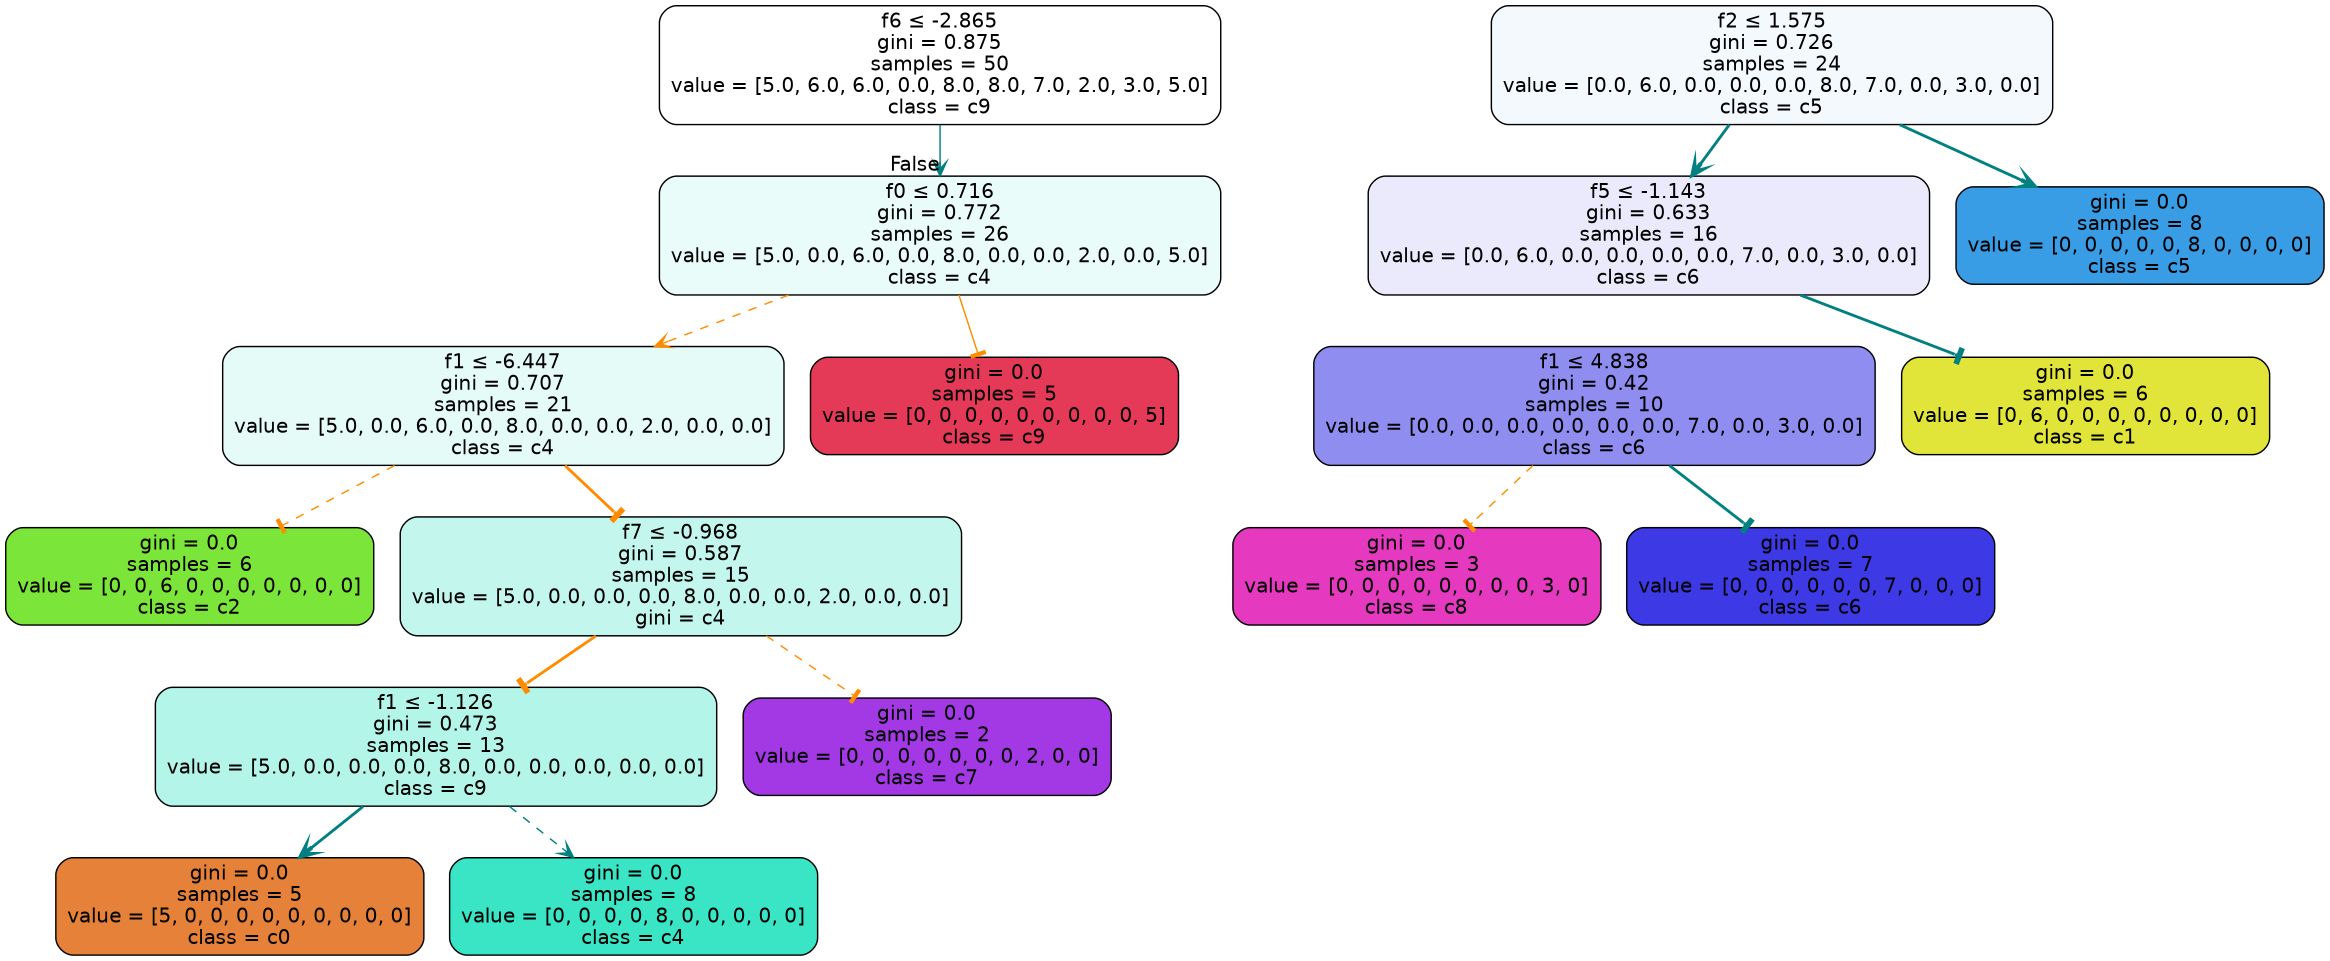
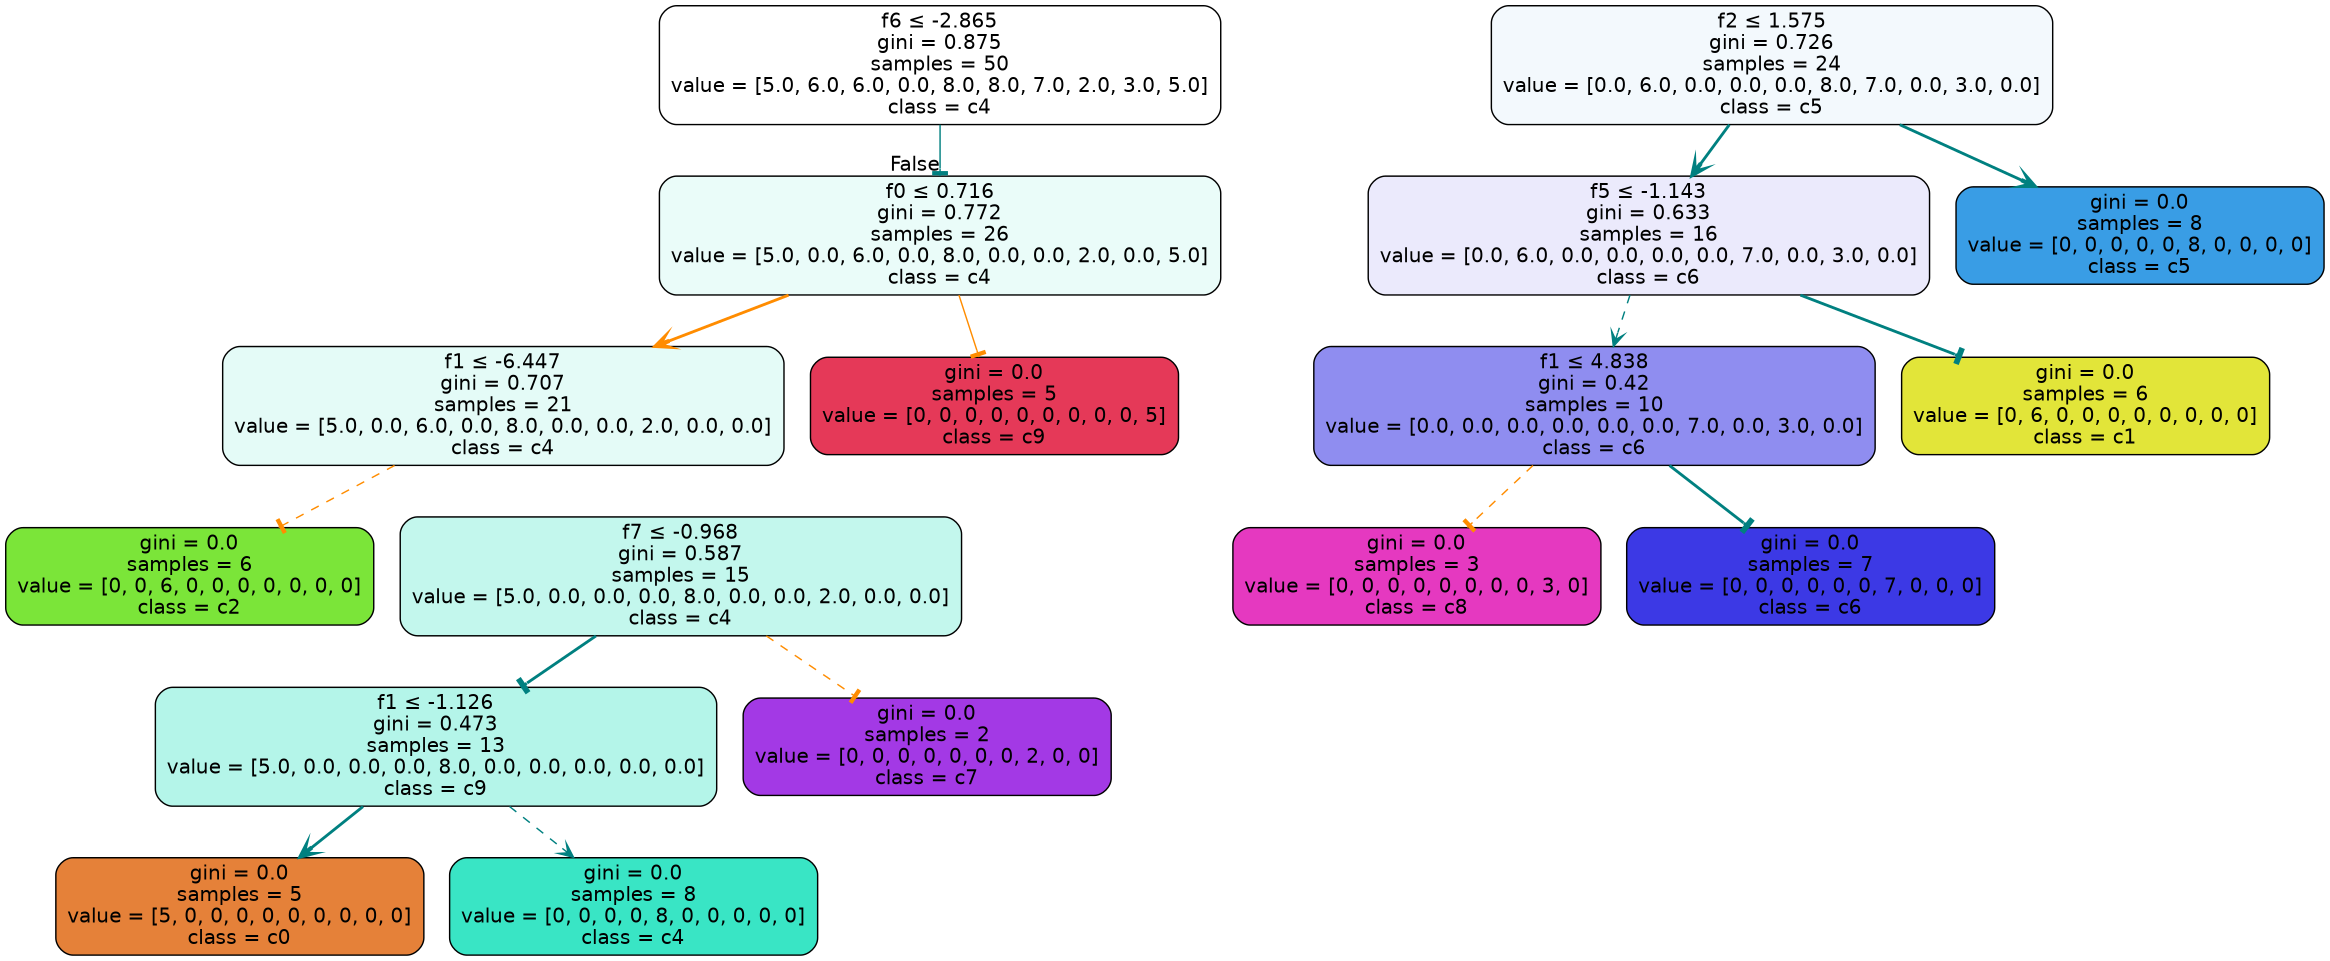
node "f6 ≤ -2.865": text "class = c9" -> "class = c4"
edge "f6 ≤ -2.865" -> "f0 ≤ 0.716": arrowhead vee -> tee
edge "f5 ≤ -1.143" -> "f1 ≤ 4.838": added
edge "f0 ≤ 0.716" -> "f1 ≤ -6.447": style dashed -> bold
edge "f1 ≤ -6.447" -> "f7 ≤ -0.968": removed
node "f7 ≤ -0.968": text "gini = c4" -> "class = c4"
edge "f7 ≤ -0.968" -> "f1 ≤ -1.126": color darkorange -> teal
